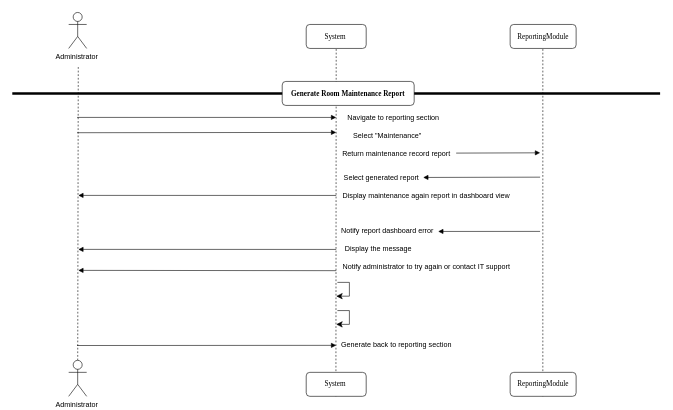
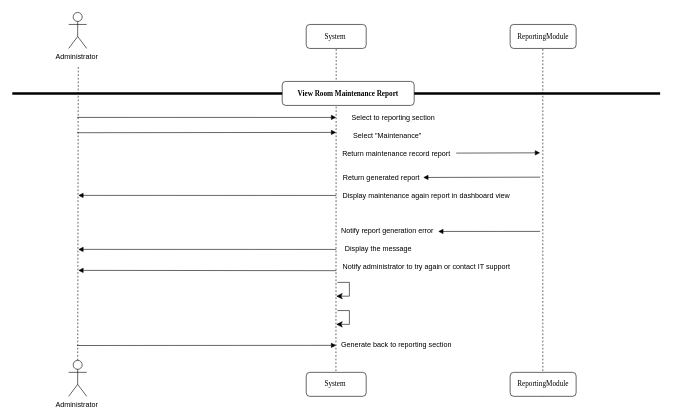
node "Generate Room Maintenance Report": label "Generate Room Maintenance Report" -> "View Room Maintenance Report"
node "Navigate to reporting section": label "Navigate to reporting section" -> "Select to reporting section"
node "Select generated report": label "Select generated report" -> "Return generated report"
node "Notify report dashboard error": label "Notify report dashboard error" -> "Notify report generation error"
